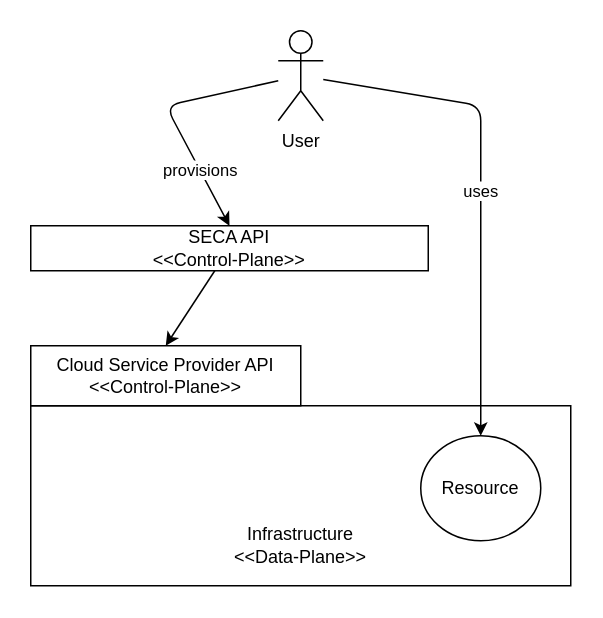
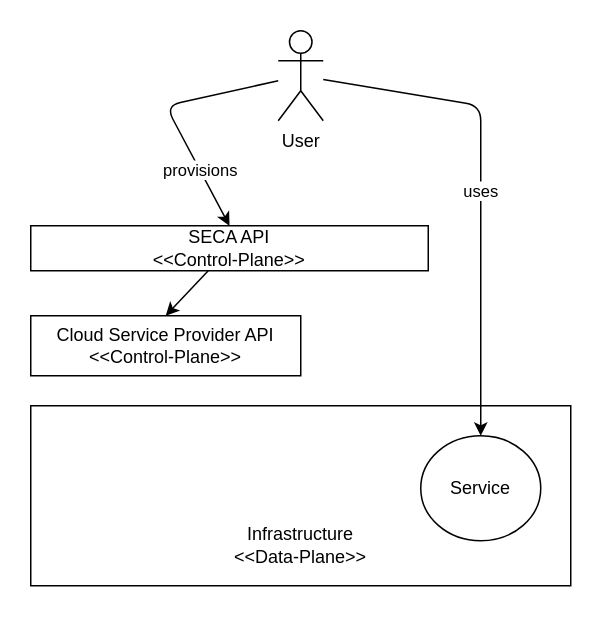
node "Cloud Service Provider API <<Control-Plane>>": moved (166, 376) -> (166, 346)
node "Resource": label "Resource" -> "Service"
